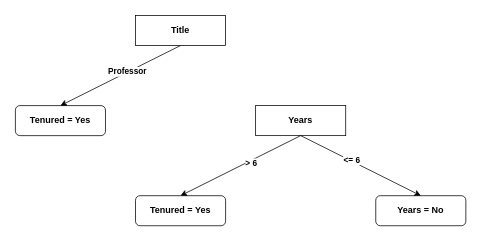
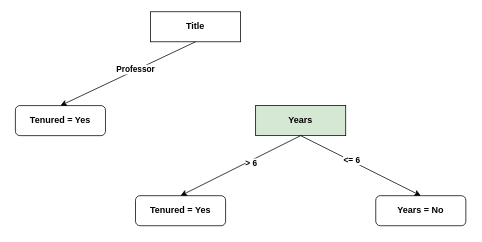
node "Title": moved (180, 30) -> (195, 27)
node "Years": fillcolor #ffffff -> #d5e8d4
